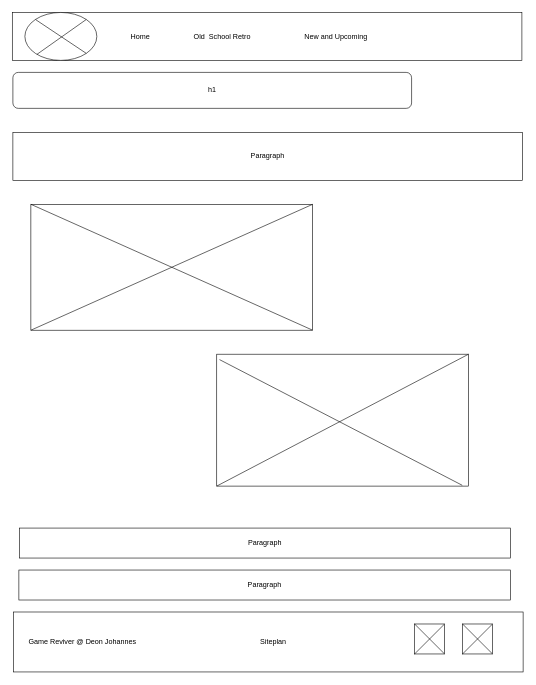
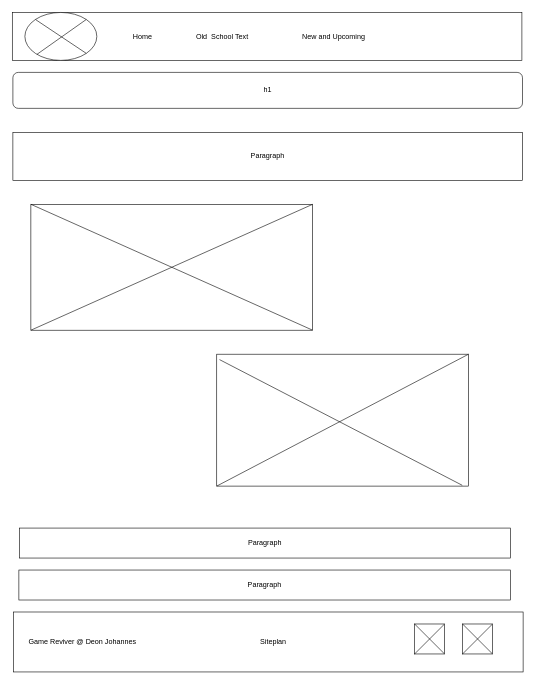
node "Home Old School Retro New and Upcoming": label "Home Old School Retro New and Upcoming" -> "Home Old School Text New and Upcoming"
node "h1": size 399x36 -> 510x36
